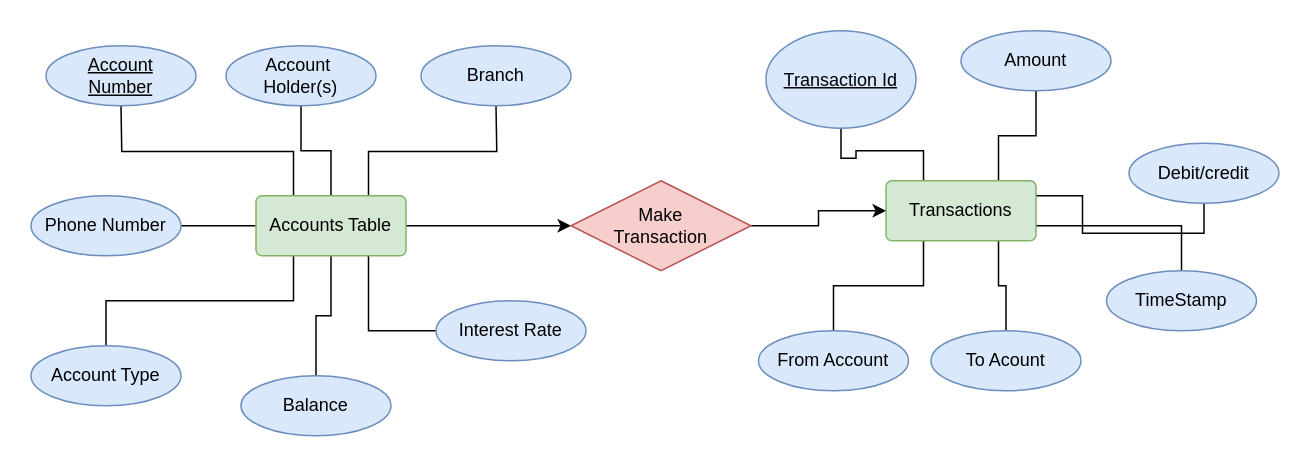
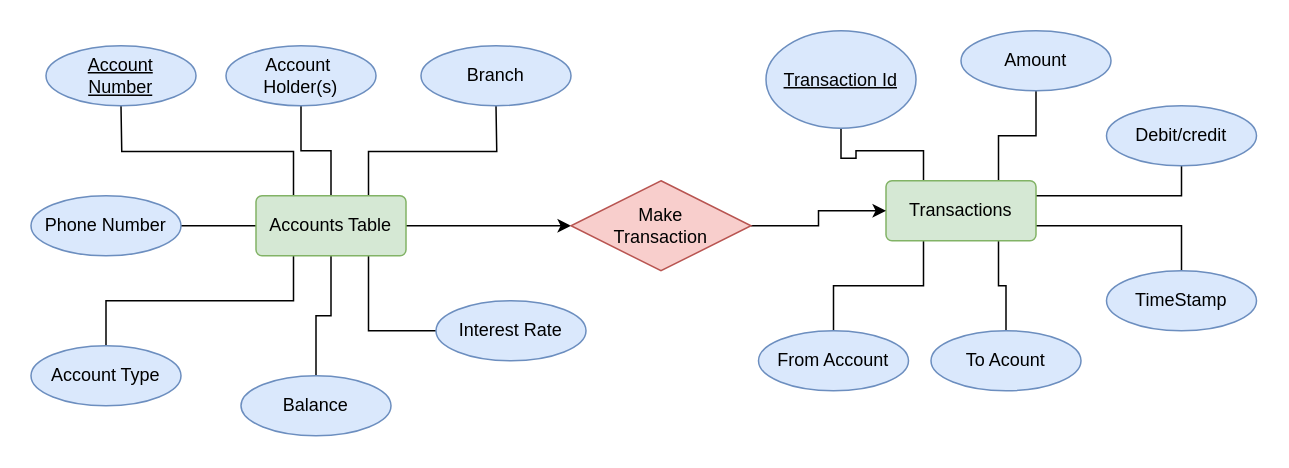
node "Debit/credit": moved (1204, 173) -> (1181, 136)
